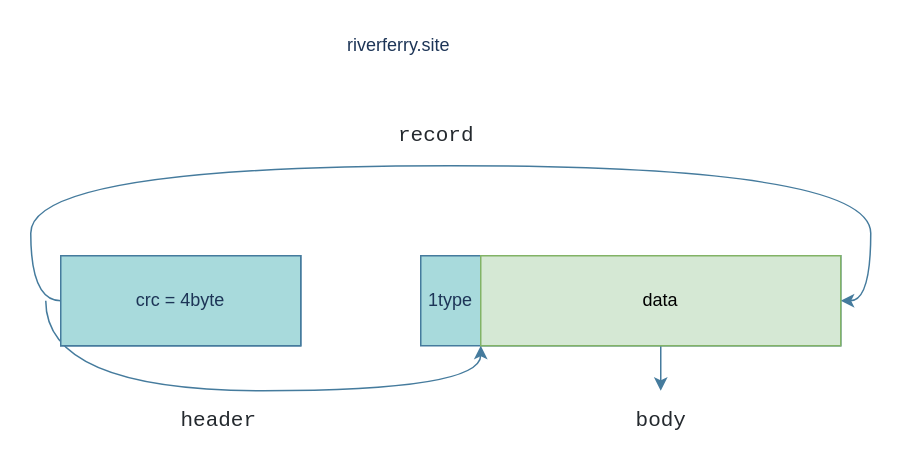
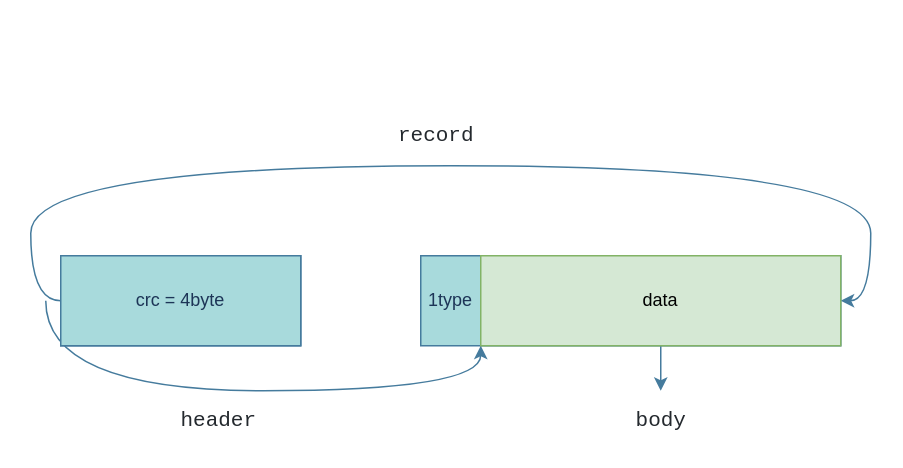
node "riverferry.site": removed
